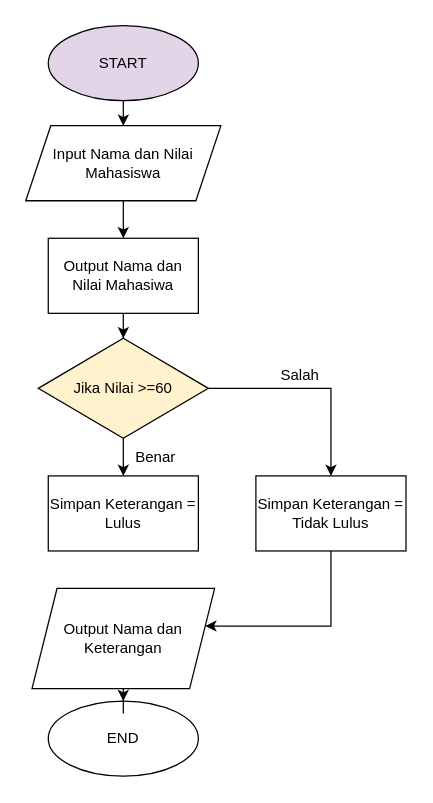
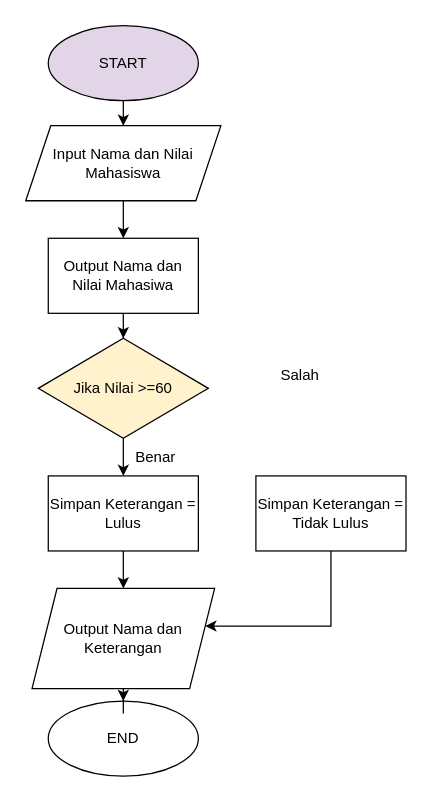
edge "Jika Nilai >=60" -> "Simpan Keterangan = Tidak Lulus": removed
edge "Simpan Keterangan = Lulus" -> "Output Nama dan Keterangan": added
